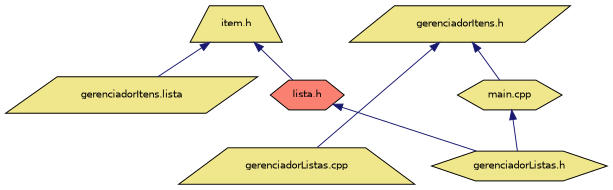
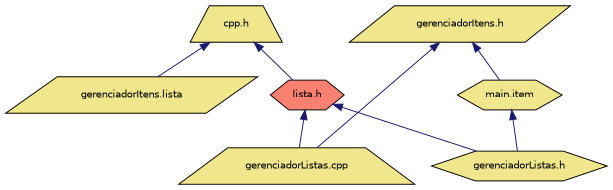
node "item.h": label "item.h" -> "cpp.h"
node "main.cpp": label "main.cpp" -> "main.item"
edge "gerenciadorListas.cpp" -> "lista.h": added
